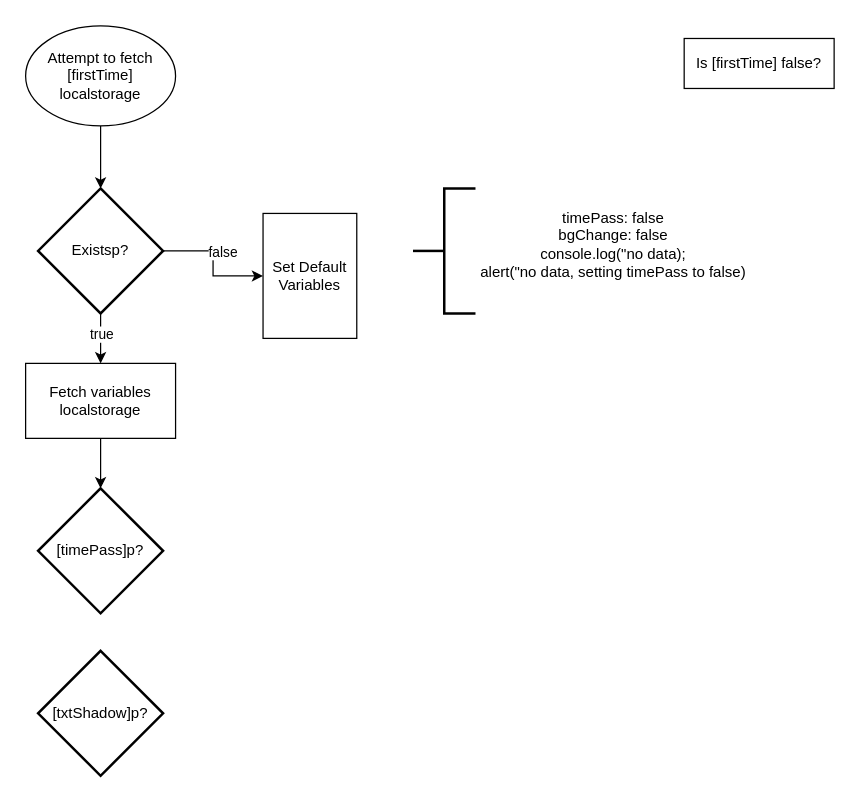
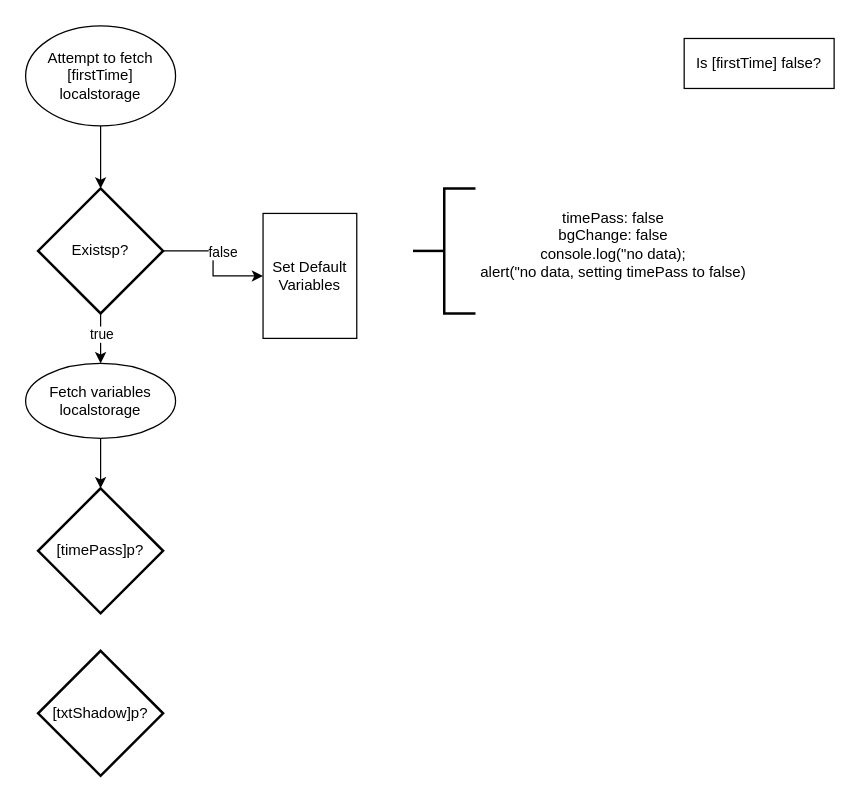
node "Fetch variables localstorage": shape rectangle -> ellipse
